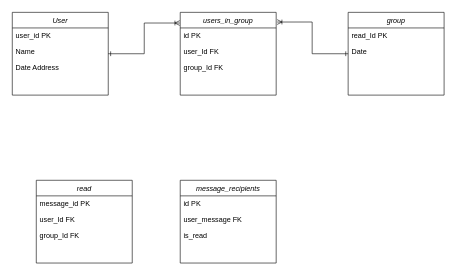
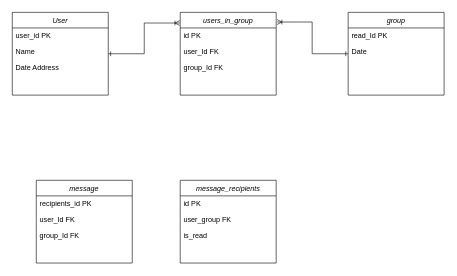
node "read": label "read" -> "message"
node "message_id PK": label "message_id PK" -> "recipients_id PK"
node "user_message FK": label "user_message FK" -> "user_group FK"
